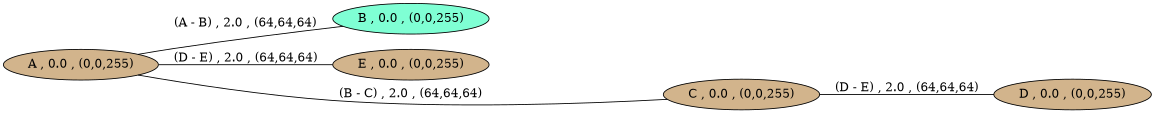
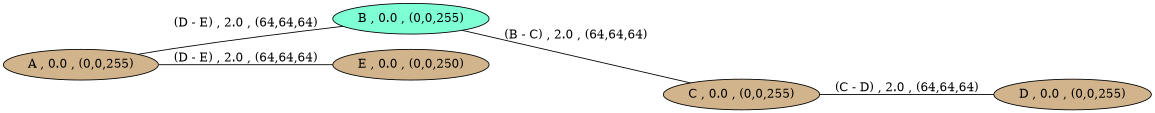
edge "B , 0.0 , (0,0,255)" -- "A , 0.0 , (0,0,255)": label "(A - B) , 2.0 , (64,64,64)" -> "(D - E) , 2.0 , (64,64,64)"
node "E , 0.0 , (0,0,255)": label "E , 0.0 , (0,0,255)" -> "E , 0.0 , (0,0,250)"
edge "C , 0.0 , (0,0,255)" -- "D , 0.0 , (0,0,255)": label "(D - E) , 2.0 , (64,64,64)" -> "(C - D) , 2.0 , (64,64,64)"
edge "A , 0.0 , (0,0,255)" -- "C , 0.0 , (0,0,255)": now "B , 0.0 , (0,0,255)" -- "C , 0.0 , (0,0,255)"
